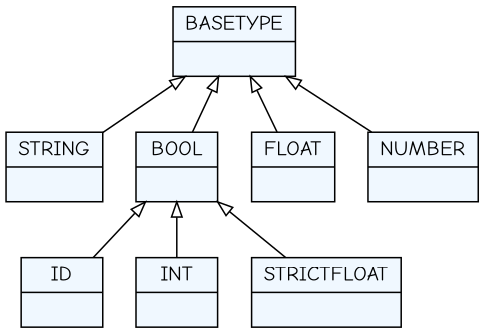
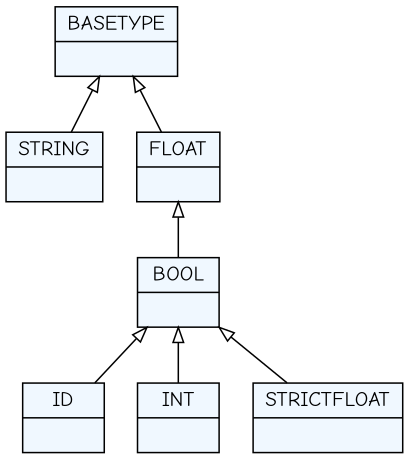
edge "BOOL" -> "BASETYPE": now "BOOL" -> "FLOAT"
node "NUMBER": removed
